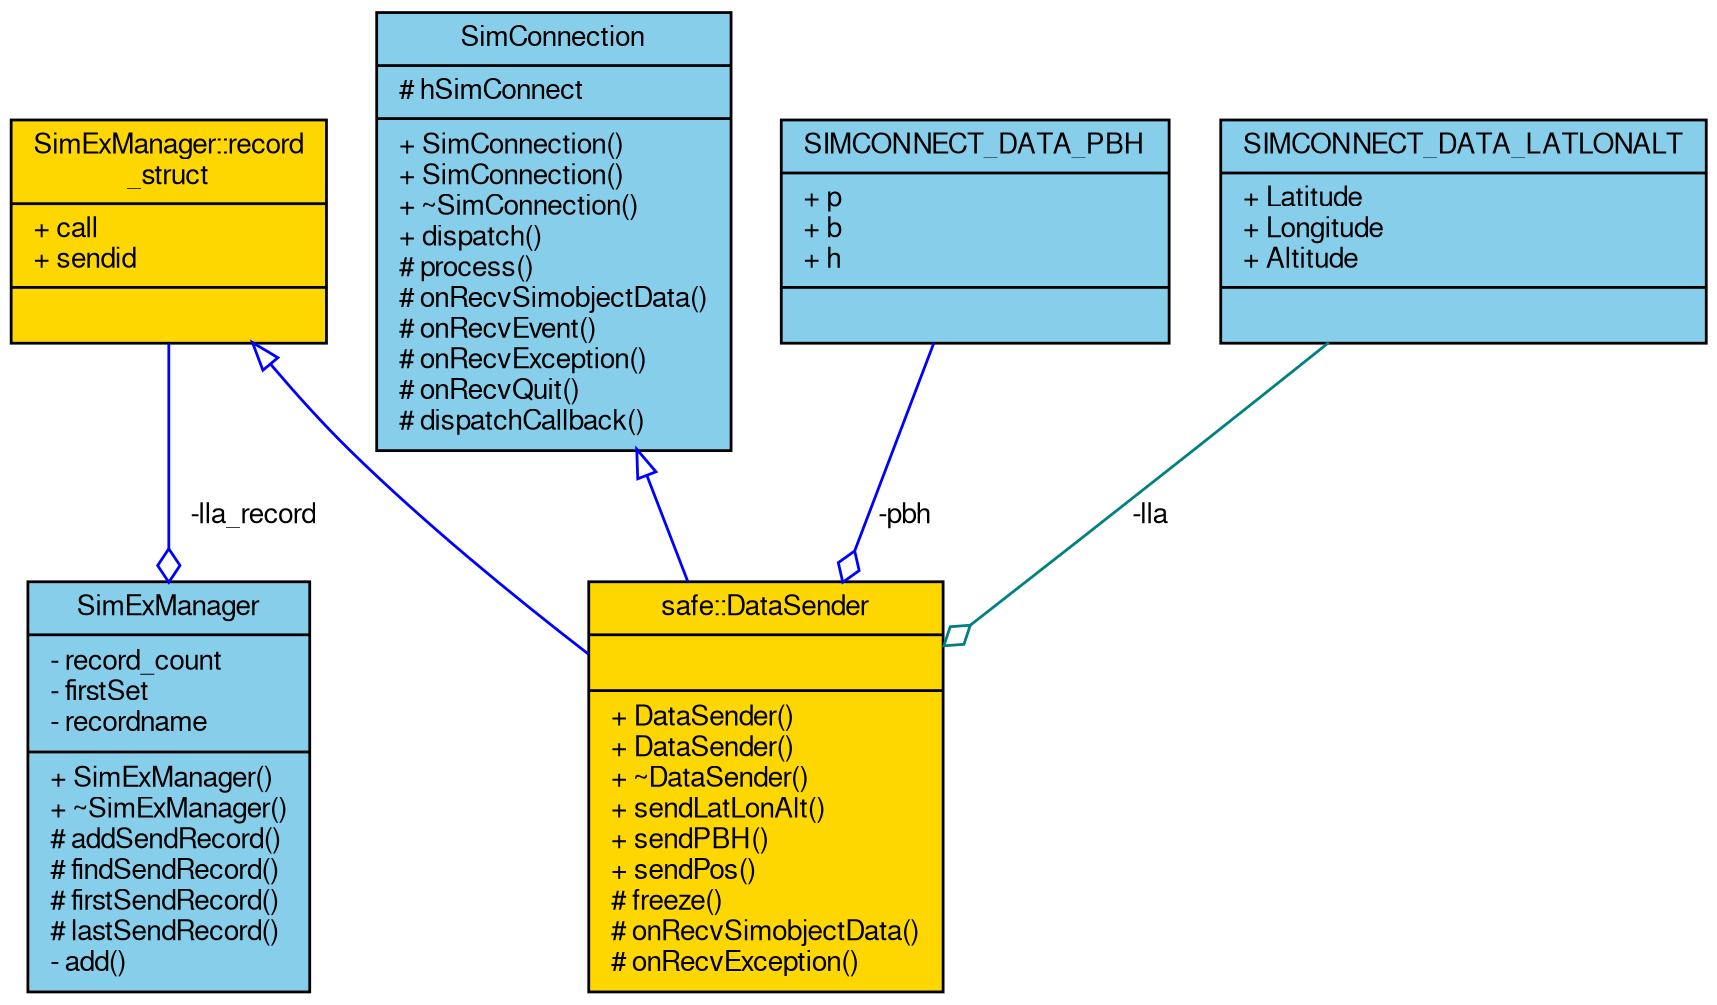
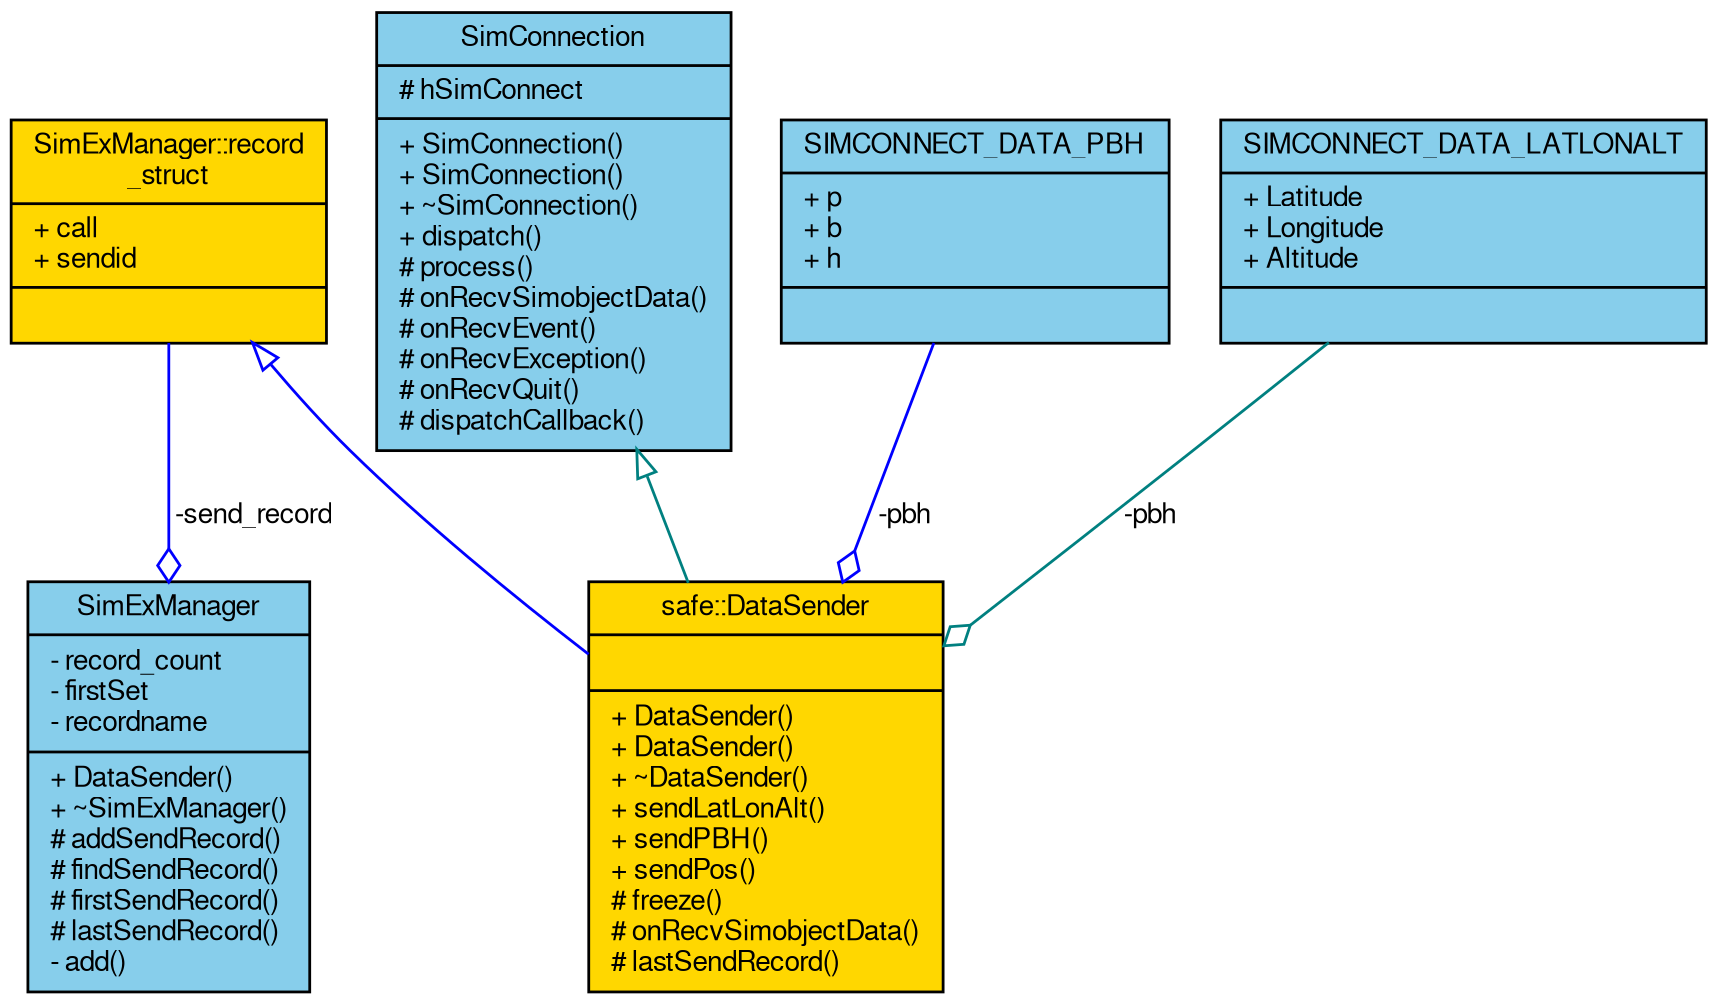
edge "SimExManager::record" -> "SimExManager": label " -lla_record" -> " -send_record"
edge "SIMCONNECT_DATA_LATLONALT" -> "safe::DataSender": label " -lla" -> " -pbh"
edge "safe::DataSender" -> "SimConnection": color blue -> teal
node "SimExManager": text "+ SimExManager()" -> "+ DataSender()"
node "safe::DataSender": text "# onRecvException()" -> "# lastSendRecord()"
